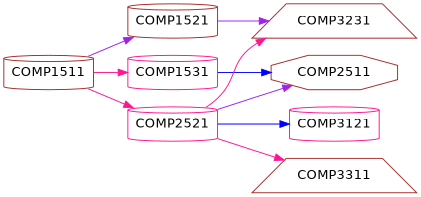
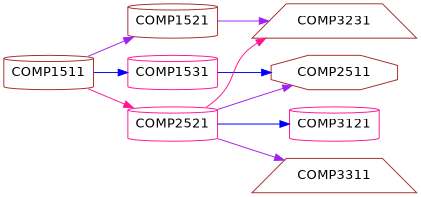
edge "COMP1511" -> "COMP1531": color deeppink -> blue
edge "COMP2521" -> "COMP3311": color deeppink -> purple
